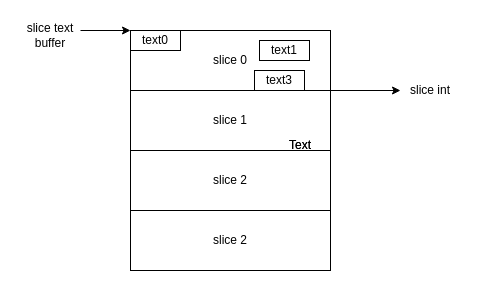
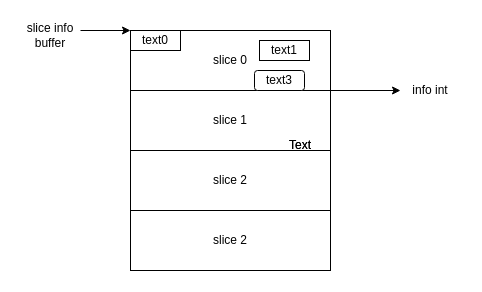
node "slice text buffer": label "slice text buffer" -> "slice info buffer"
node "text3": shape rectangle -> rounded rectangle
node "slice int": label "slice int" -> "info int"
